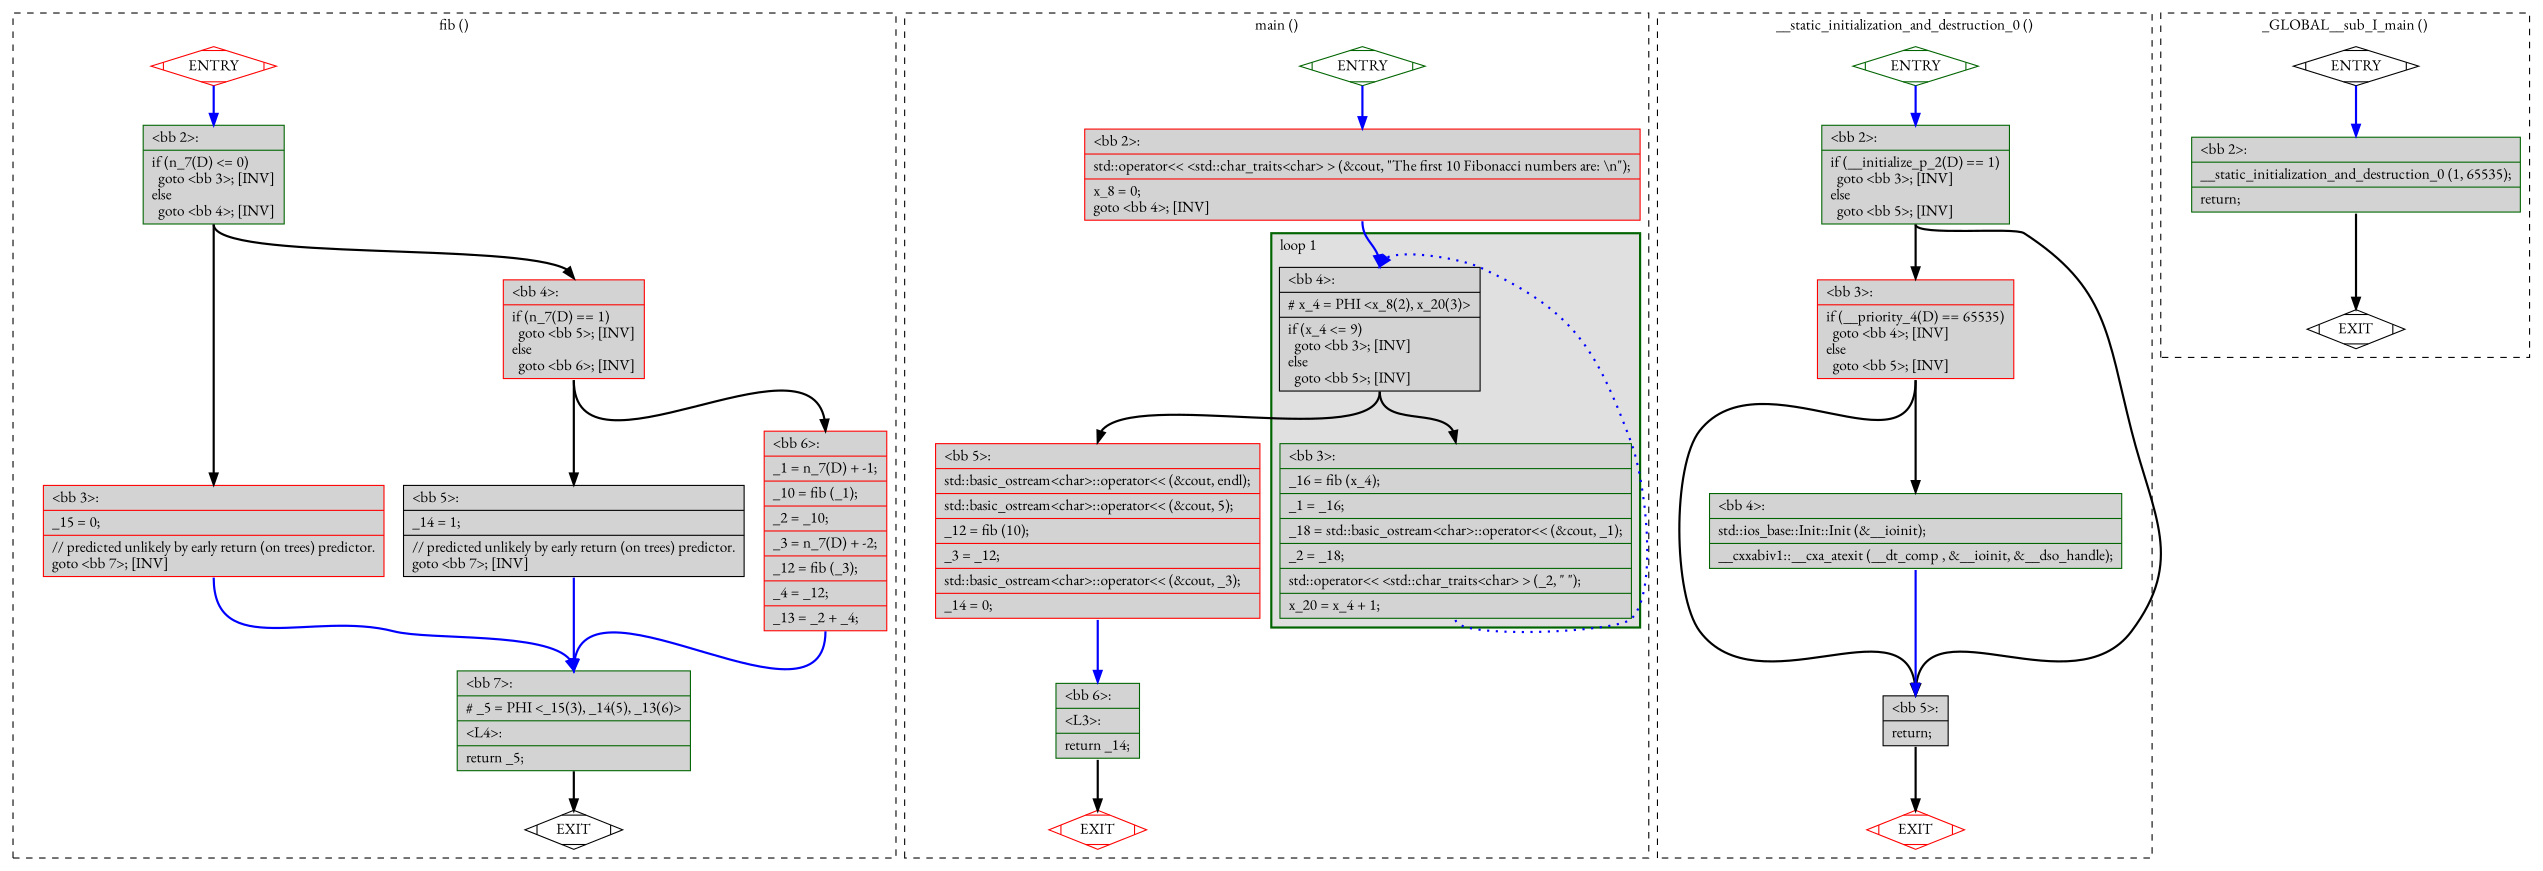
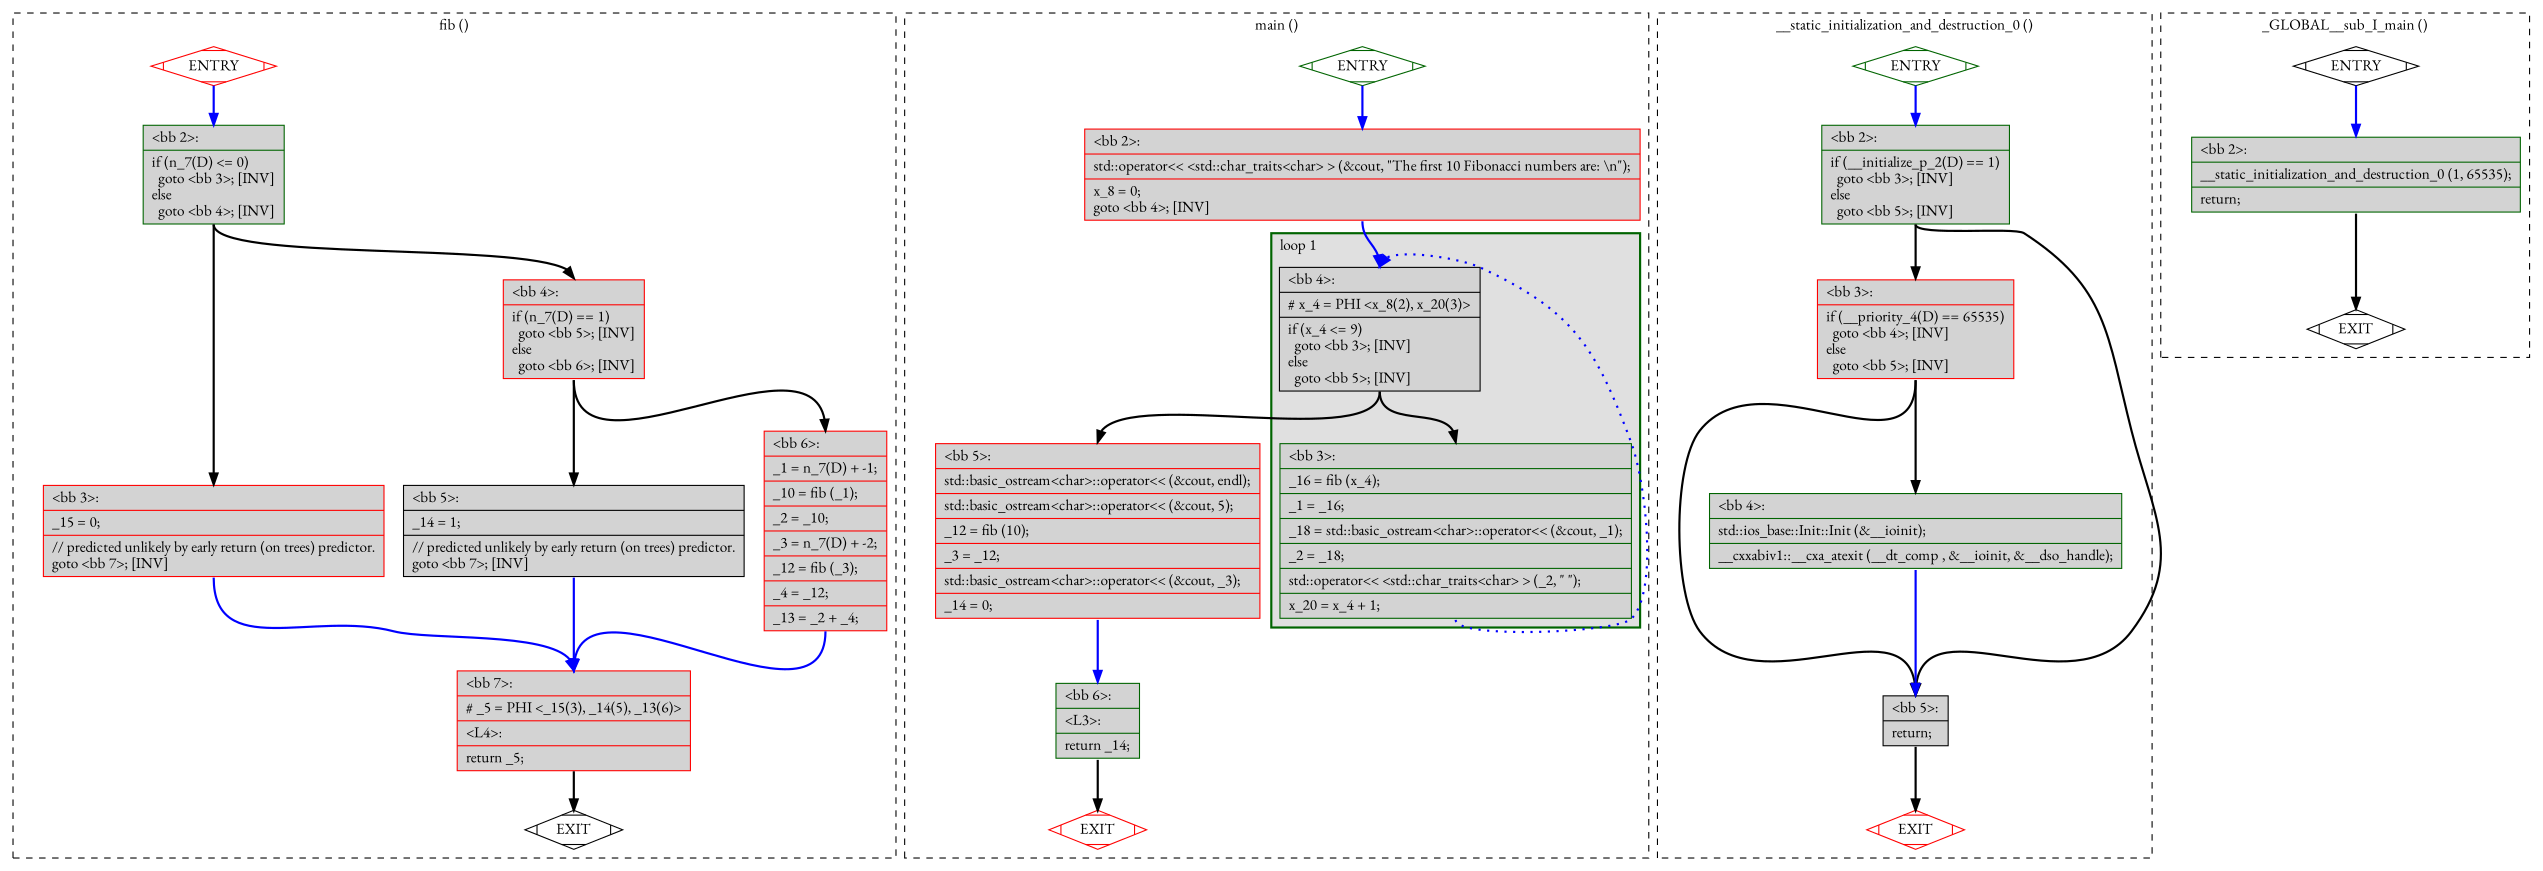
node "<bb 7>:": color darkgreen -> red
